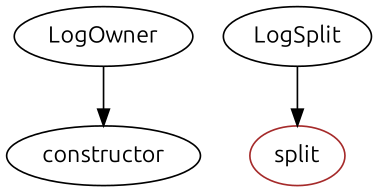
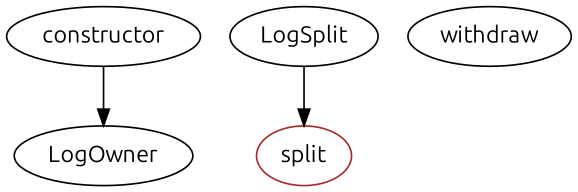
node "withdraw": added
edge "LogOwner" -> "constructor": reversed
